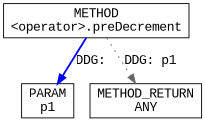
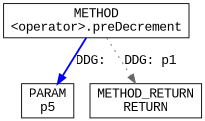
node "PARAM": text "p1" -> "p5"
node "METHOD_RETURN": text "ANY" -> "RETURN"
